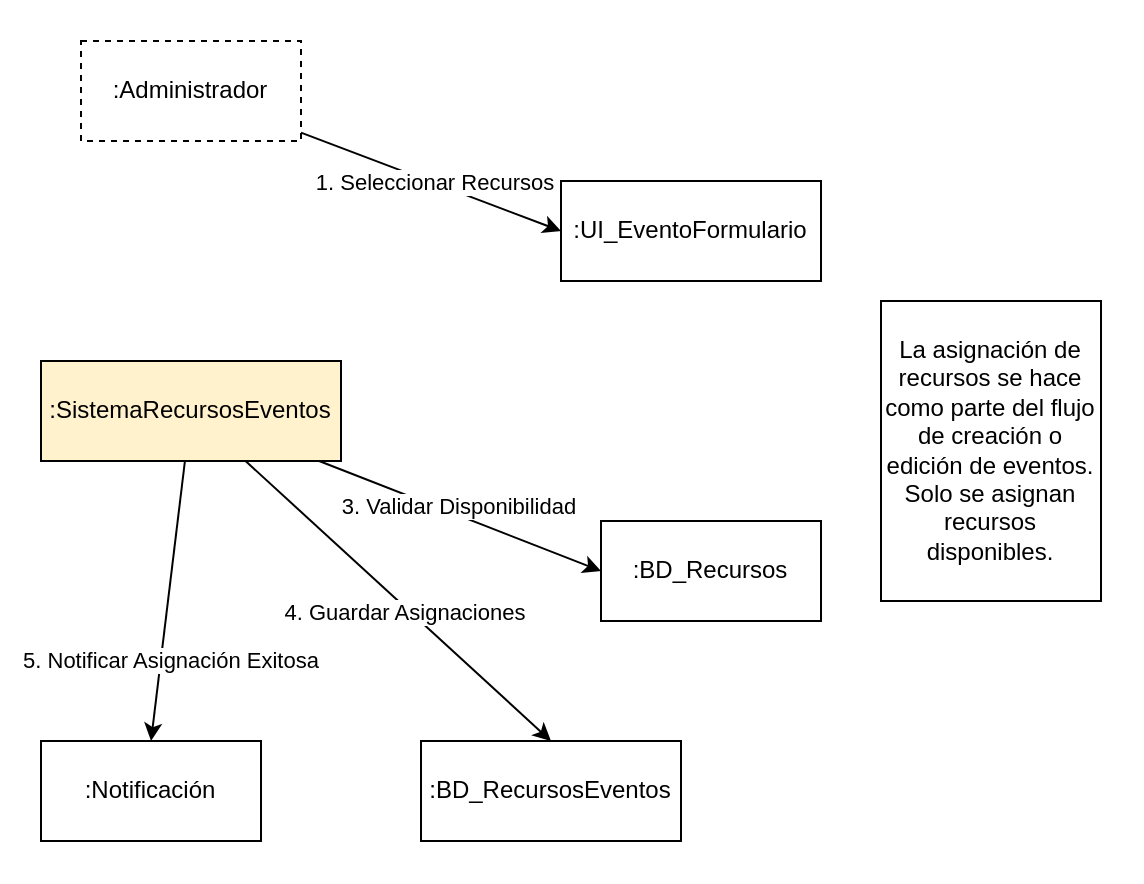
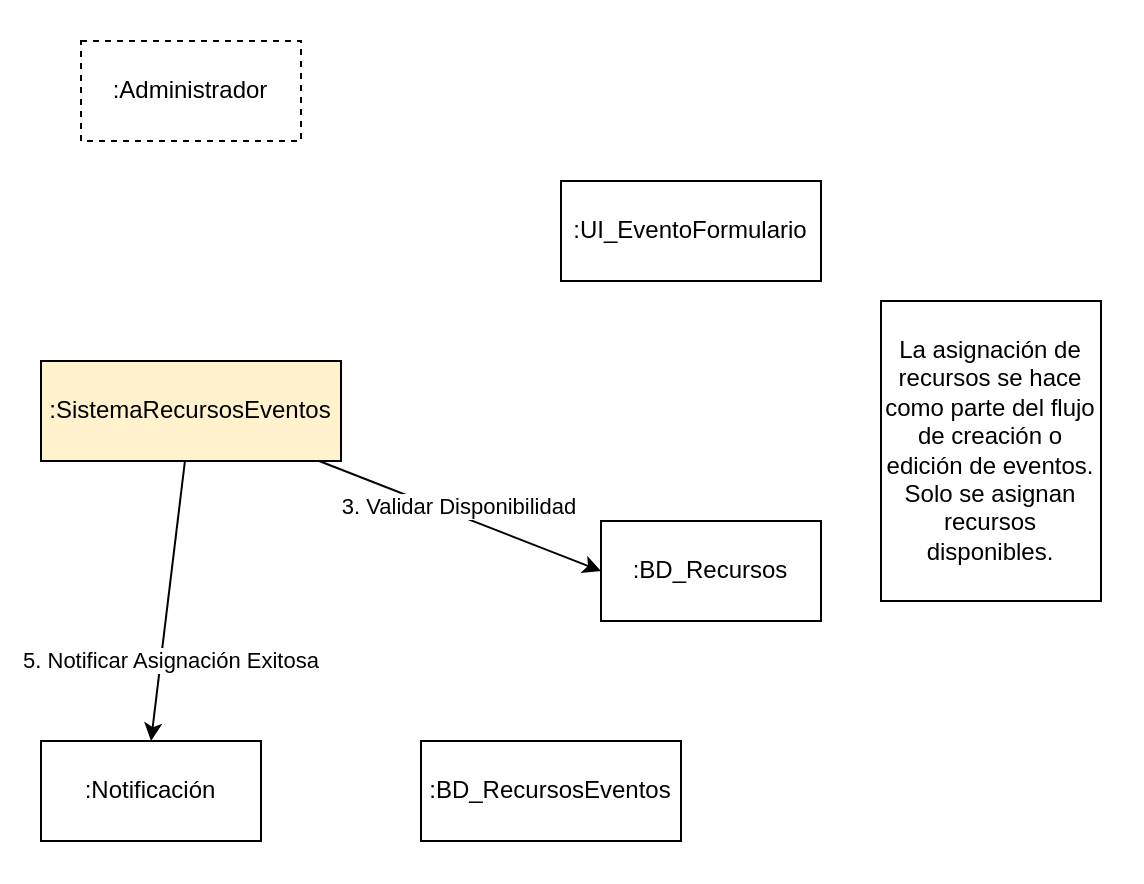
edge ":Administrador" -> ":UI_EventoFormulario": removed, label "1. Seleccionar Recursos"
edge ":SistemaRecursosEventos" -> ":BD_RecursosEventos": removed, label "4. Guardar Asignaciones"
